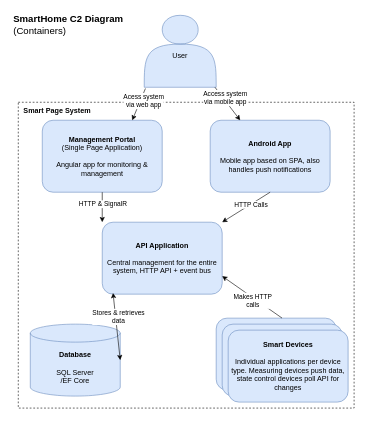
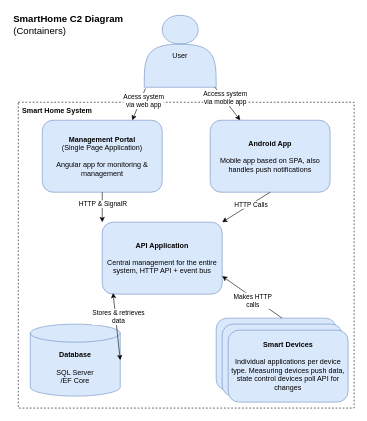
node "Smart Page System": label "Smart Page System" -> "Smart Home System"
